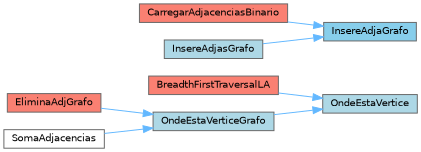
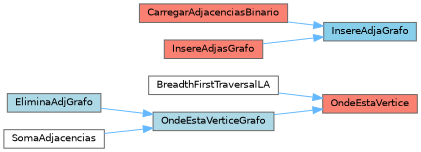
node "InsereAdjasGrafo": fillcolor lightblue -> salmon
node "BreadthFirstTraversalLA": fillcolor salmon -> white
node "EliminaAdjGrafo": fillcolor salmon -> lightblue
node "OndeEstaVertice": fillcolor lightblue -> salmon
